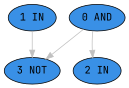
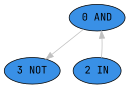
node "1 IN": removed
edge "0 AND" -> "2 IN": reversed
